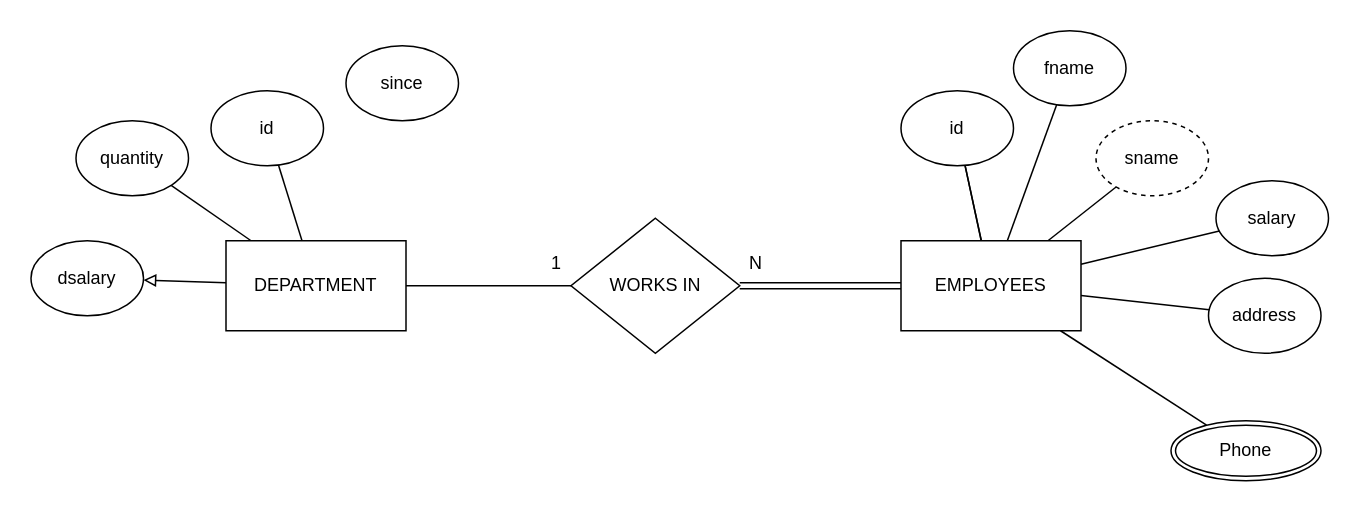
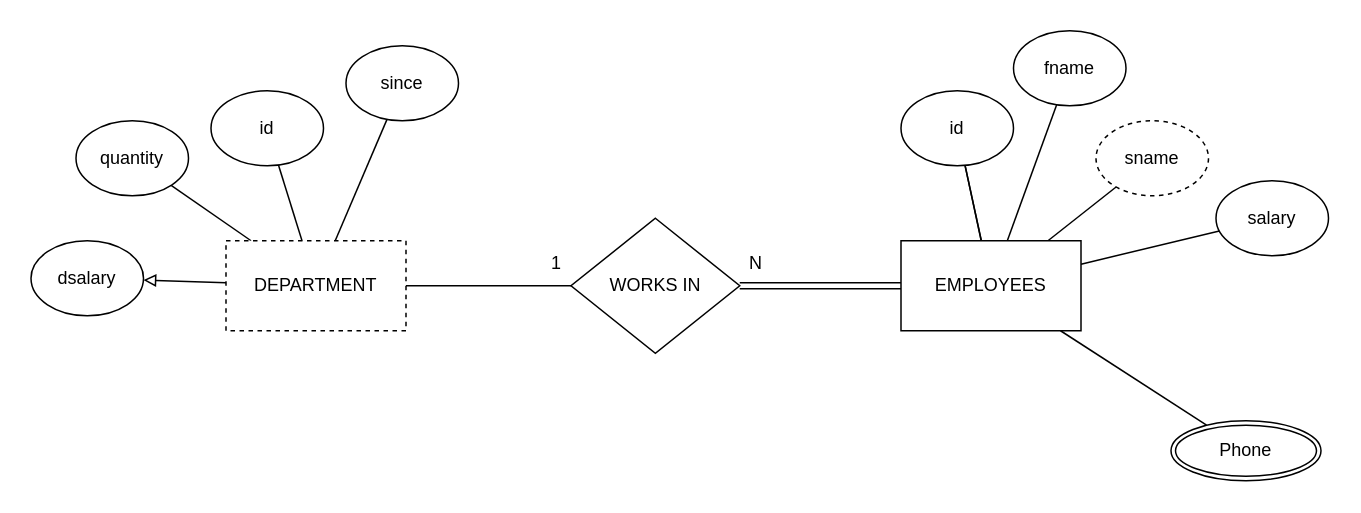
edge "since" -- "DEPARTMENT": added
node "DEPARTMENT": style solid -> dashed
edge "EMPLOYEES" -- "address": removed
node "address": removed
